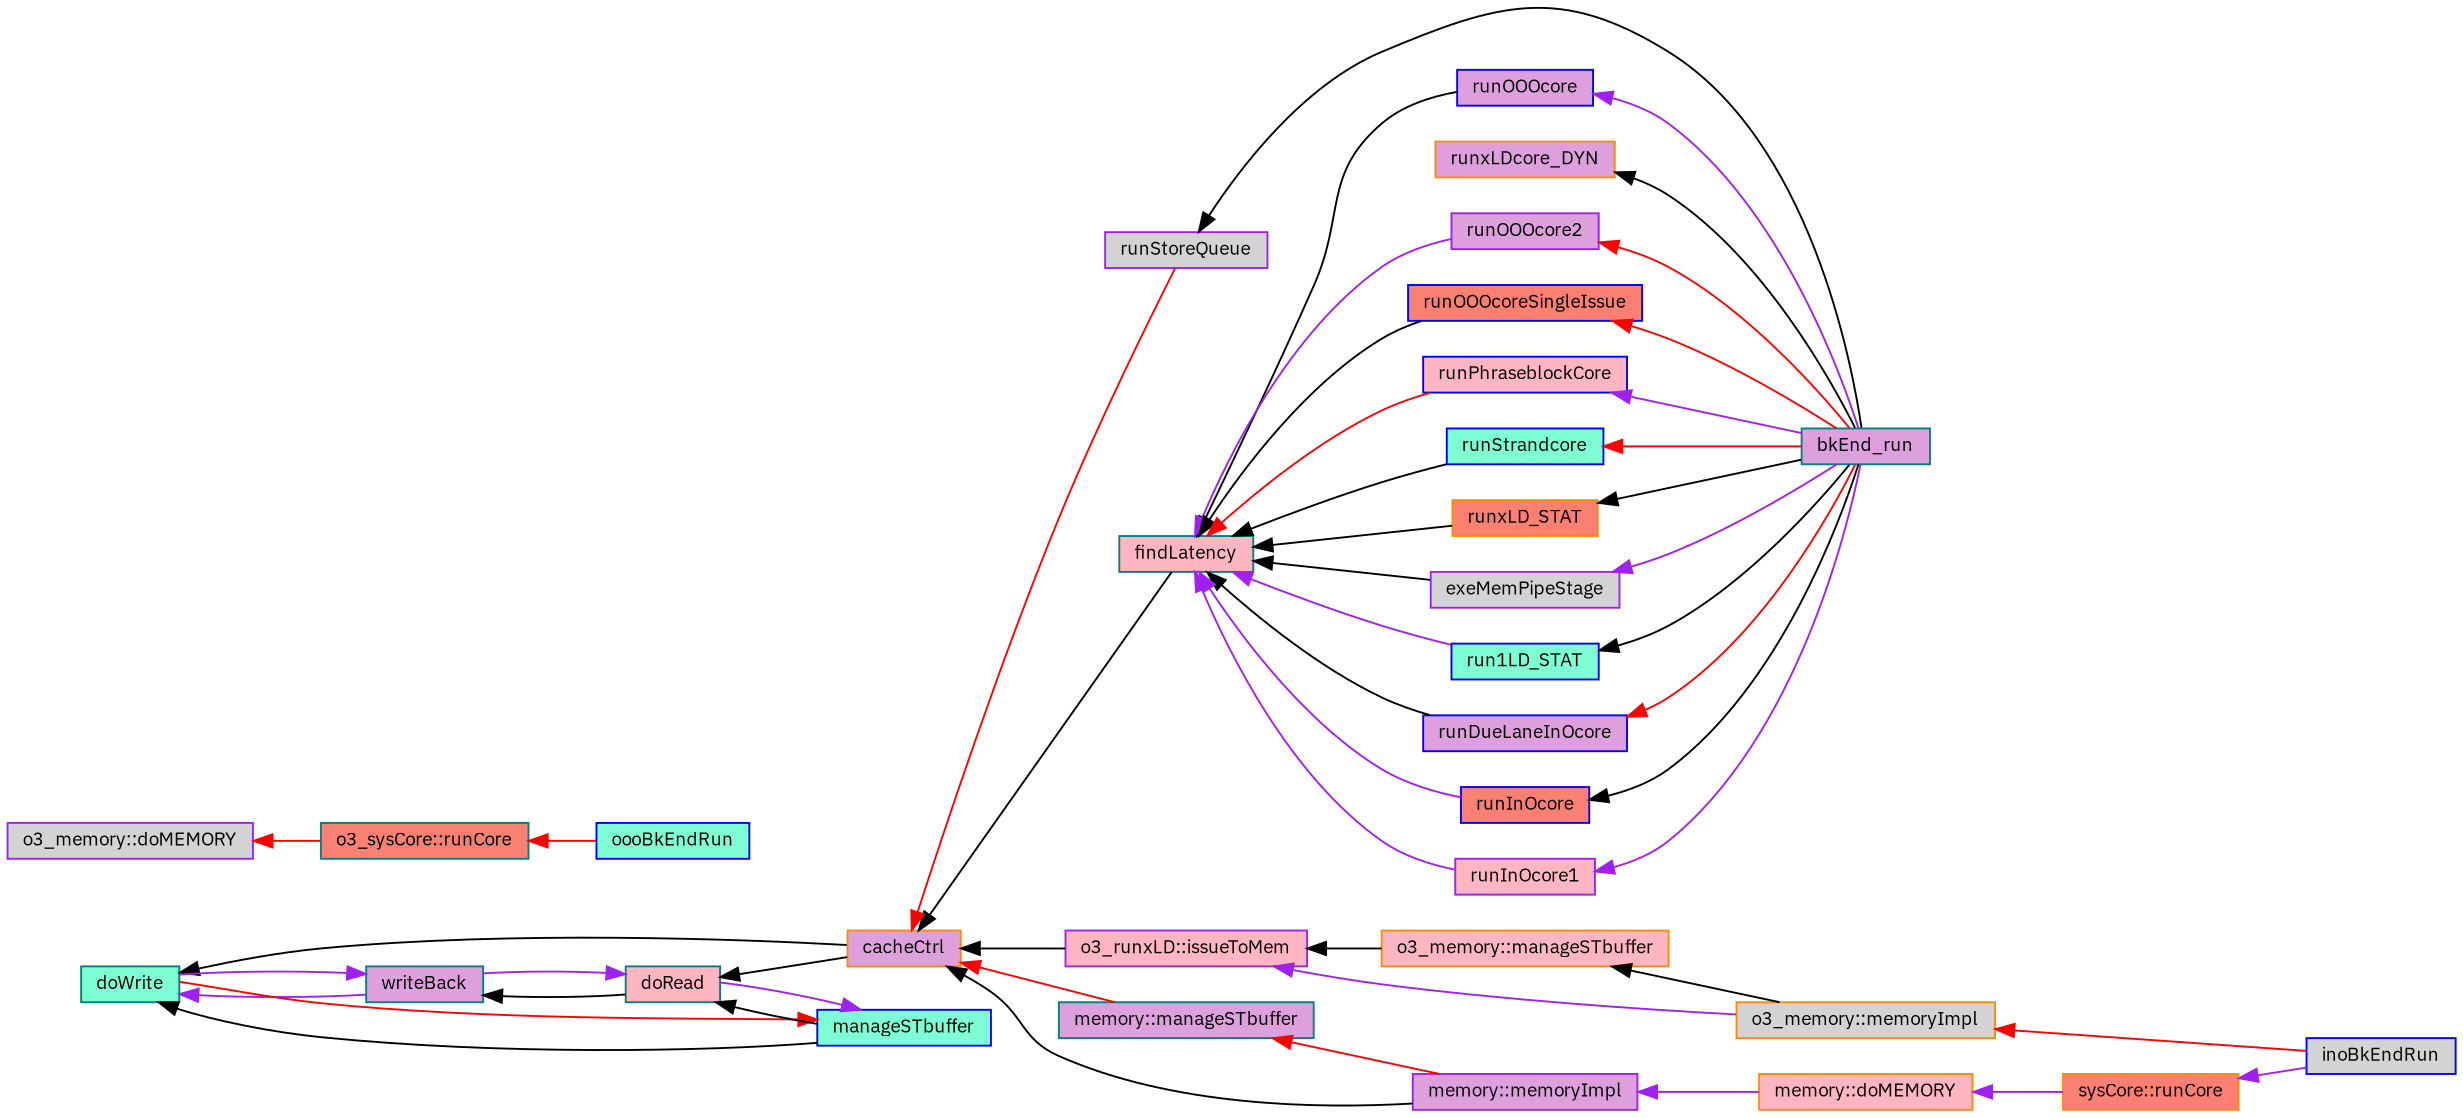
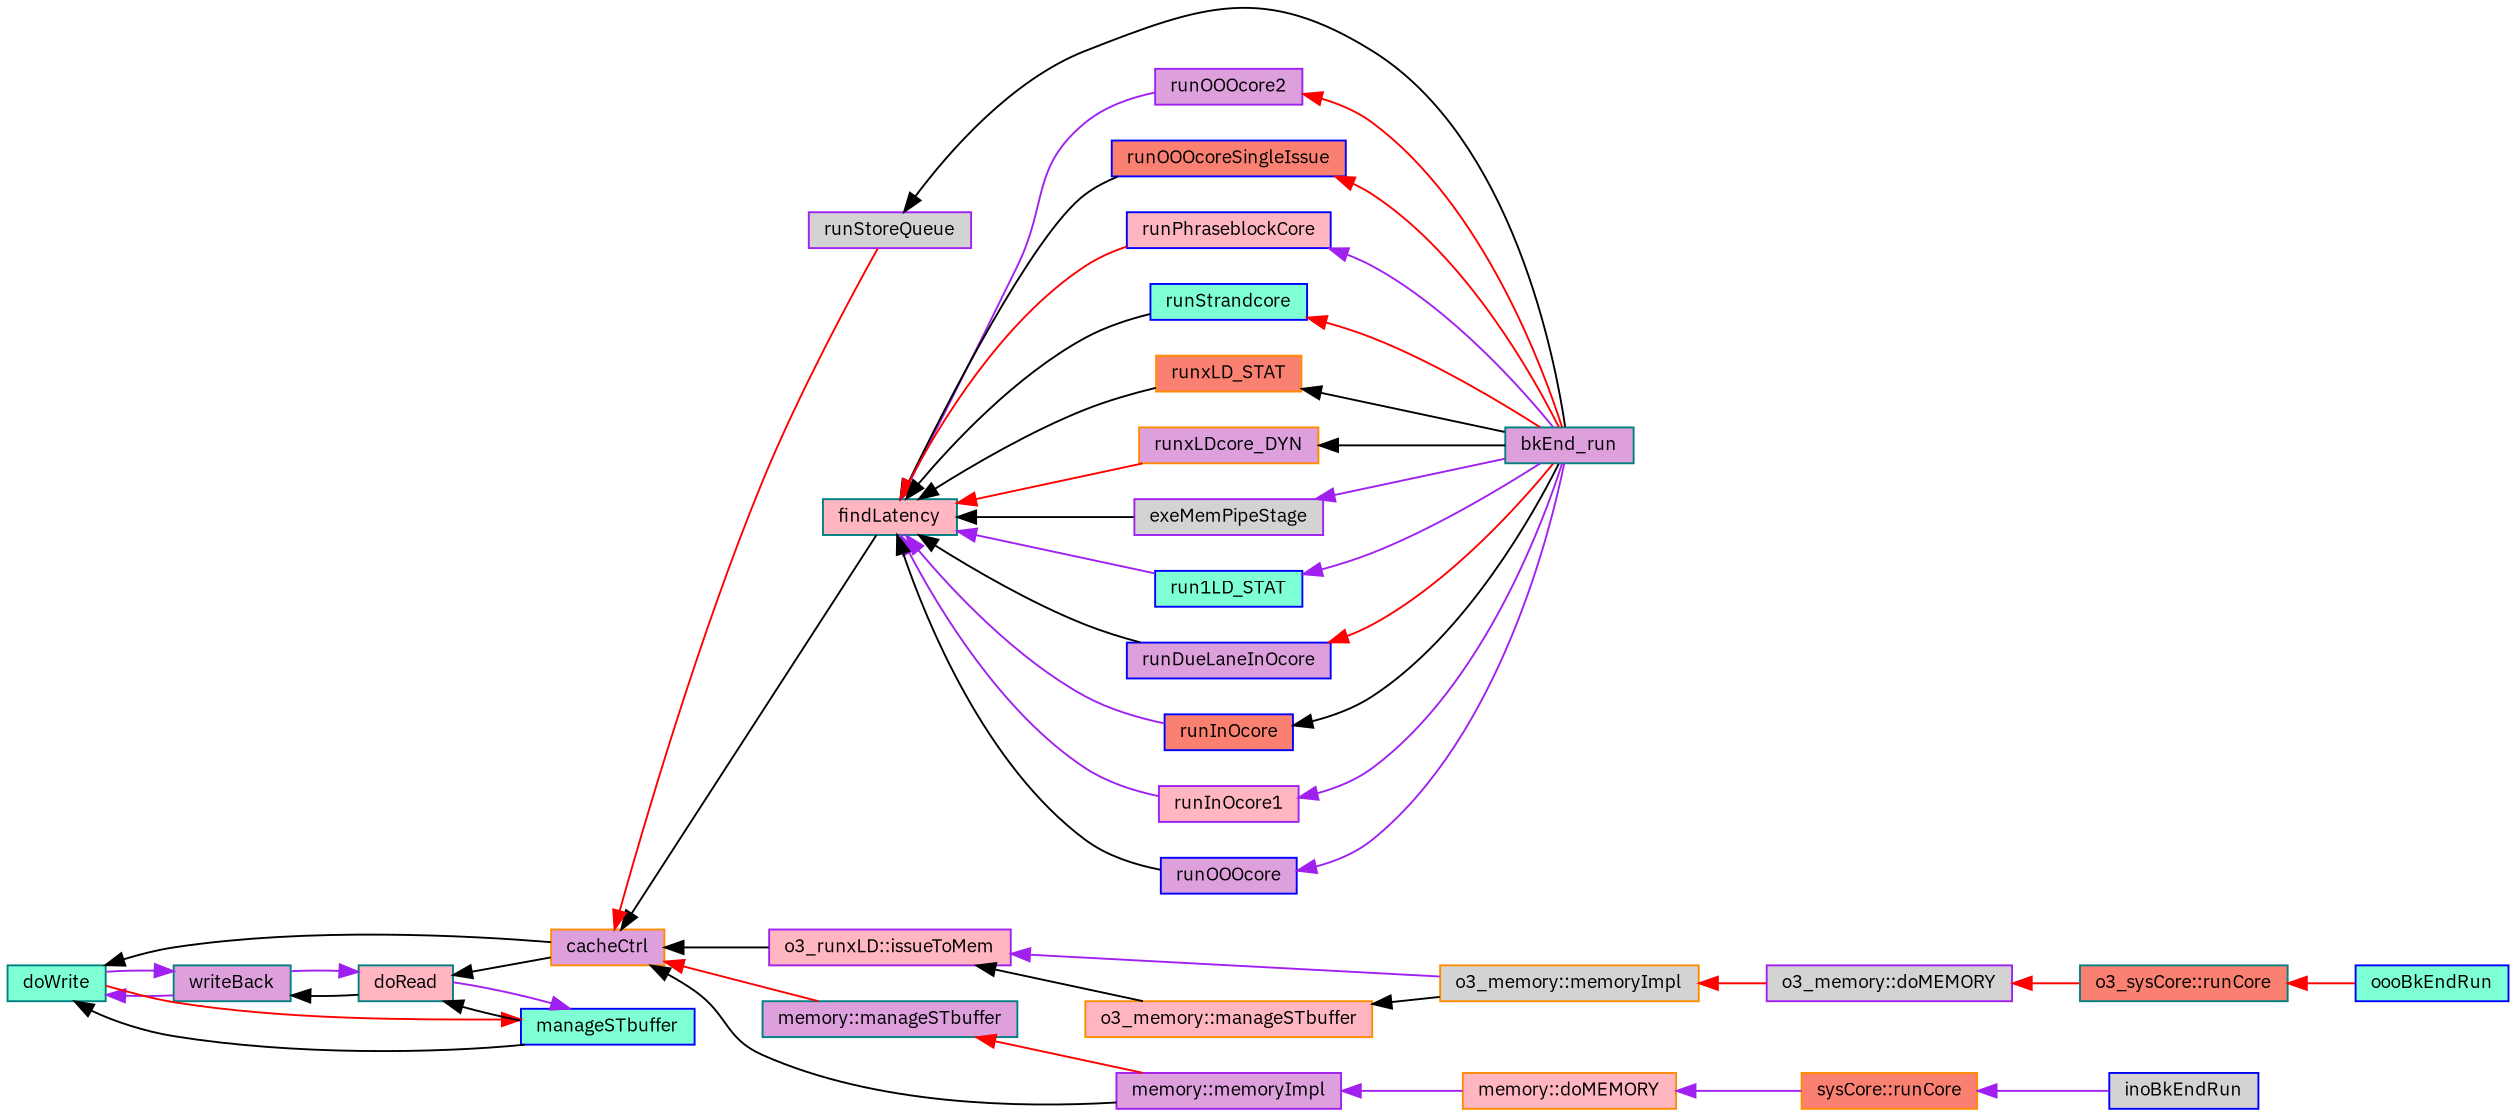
edge "runxLDcore_DYN" -> "findLatency": added
edge "bkEnd_run" -> "run1LD_STAT": color black -> purple
edge "inoBkEndRun" -> "o3_memory::memoryImpl": now "o3_memory::doMEMORY" -> "o3_memory::memoryImpl"
